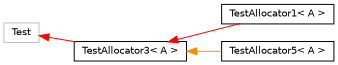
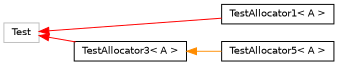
edge "TestAllocator1< A >" -> "TestAllocator3< A >": now "TestAllocator1< A >" -> "Test"
